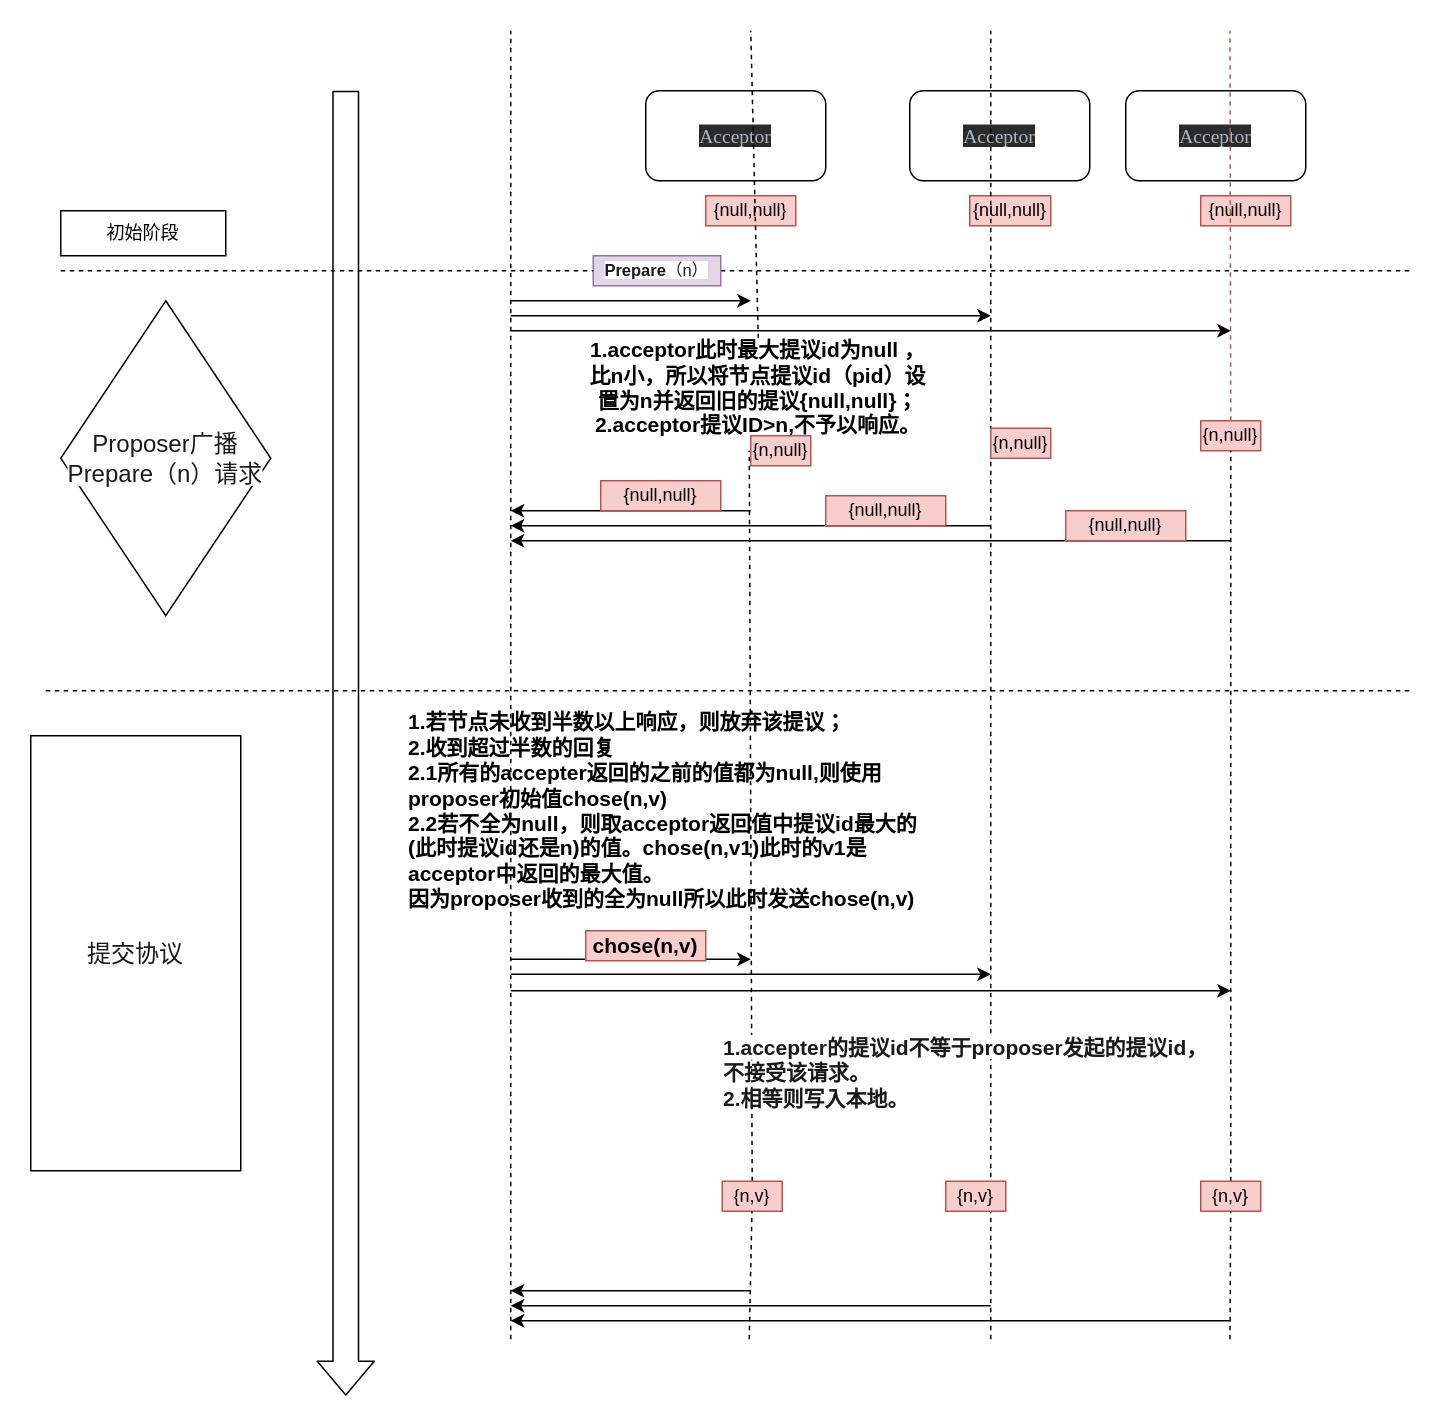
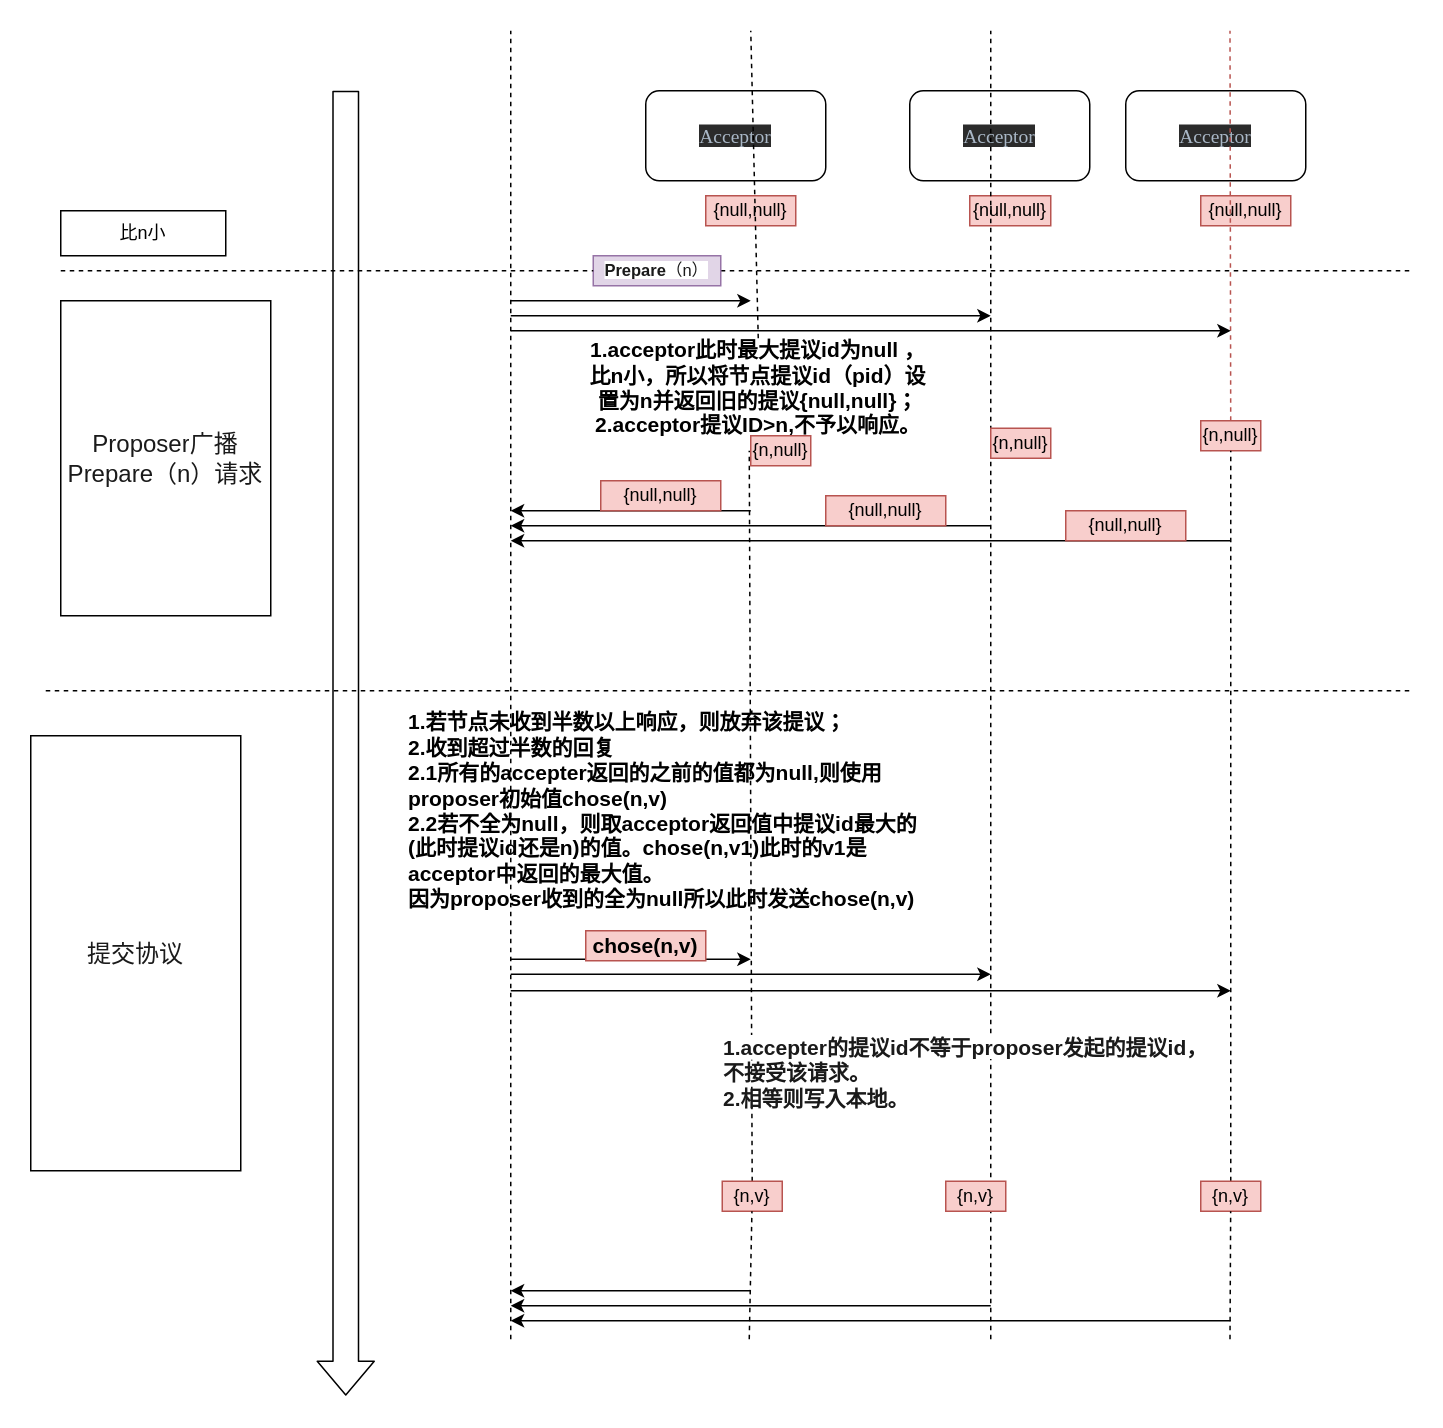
node "初始阶段": label "初始阶段" -> "比n小"
node "Proposer广播Prepare（n）请求": shape diamond -> rectangle
